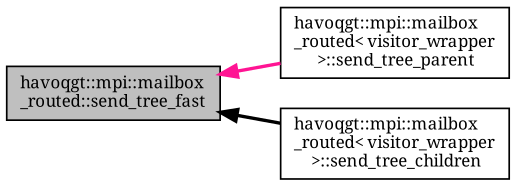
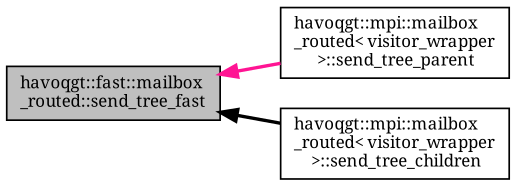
node "havoqgt::mpi::mailbox _routed::send_tree_fast": label "havoqgt::mpi::mailbox _routed::send_tree_fast" -> "havoqgt::fast::mailbox _routed::send_tree_fast"
